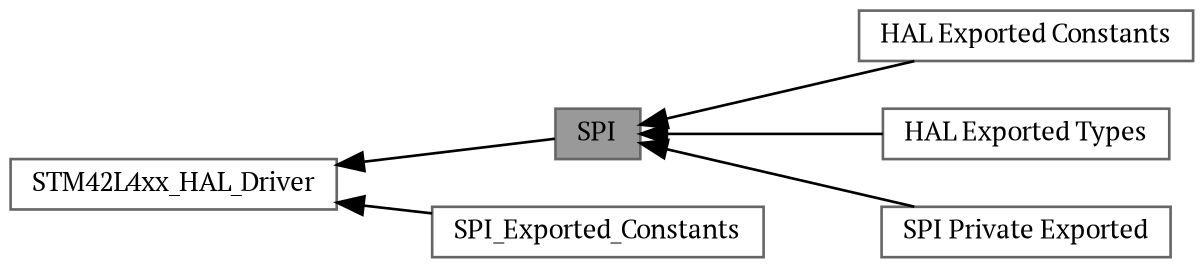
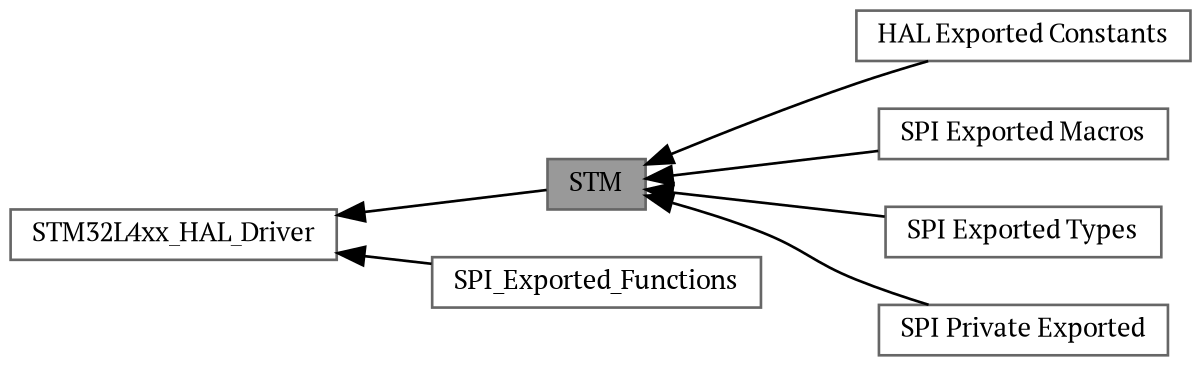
node "SPI": label "SPI" -> "STM"
node "SPI Exported Macros": added
node "HAL Exported Types": label "HAL Exported Types" -> "SPI Exported Types"
node "STM42L4xx_HAL_Driver": label "STM42L4xx_HAL_Driver" -> "STM32L4xx_HAL_Driver"
node "SPI_Exported_Constants": label "SPI_Exported_Constants" -> "SPI_Exported_Functions"
